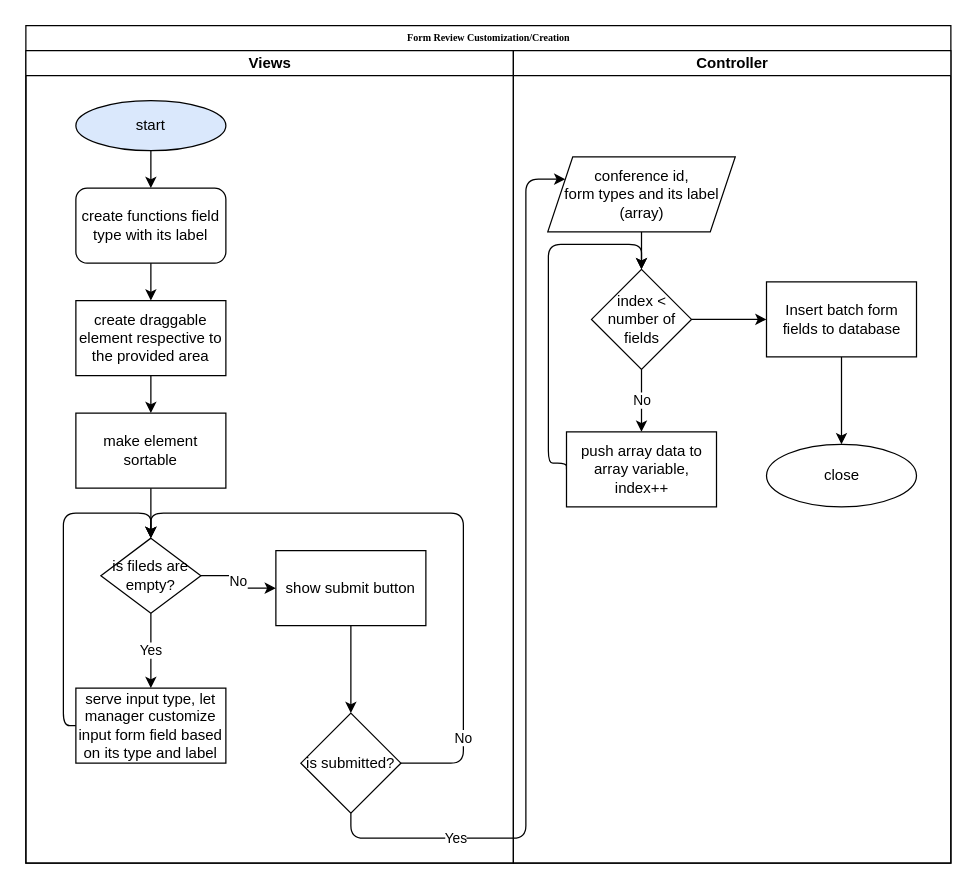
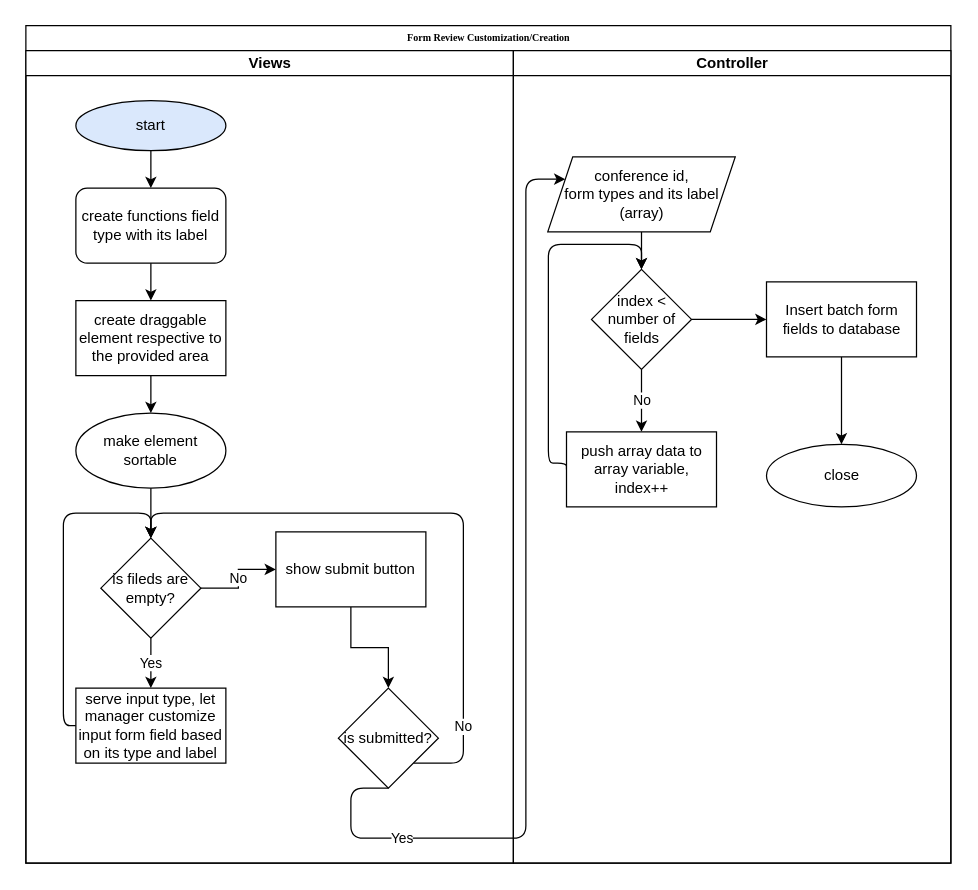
node "make element sortable": shape rectangle -> ellipse
node "is fileds are empty?": size 100x75 -> 100x100
node "show submit button": moved (351, 588) -> (351, 569)
node "is submitted?": moved (351, 763) -> (388, 738)
